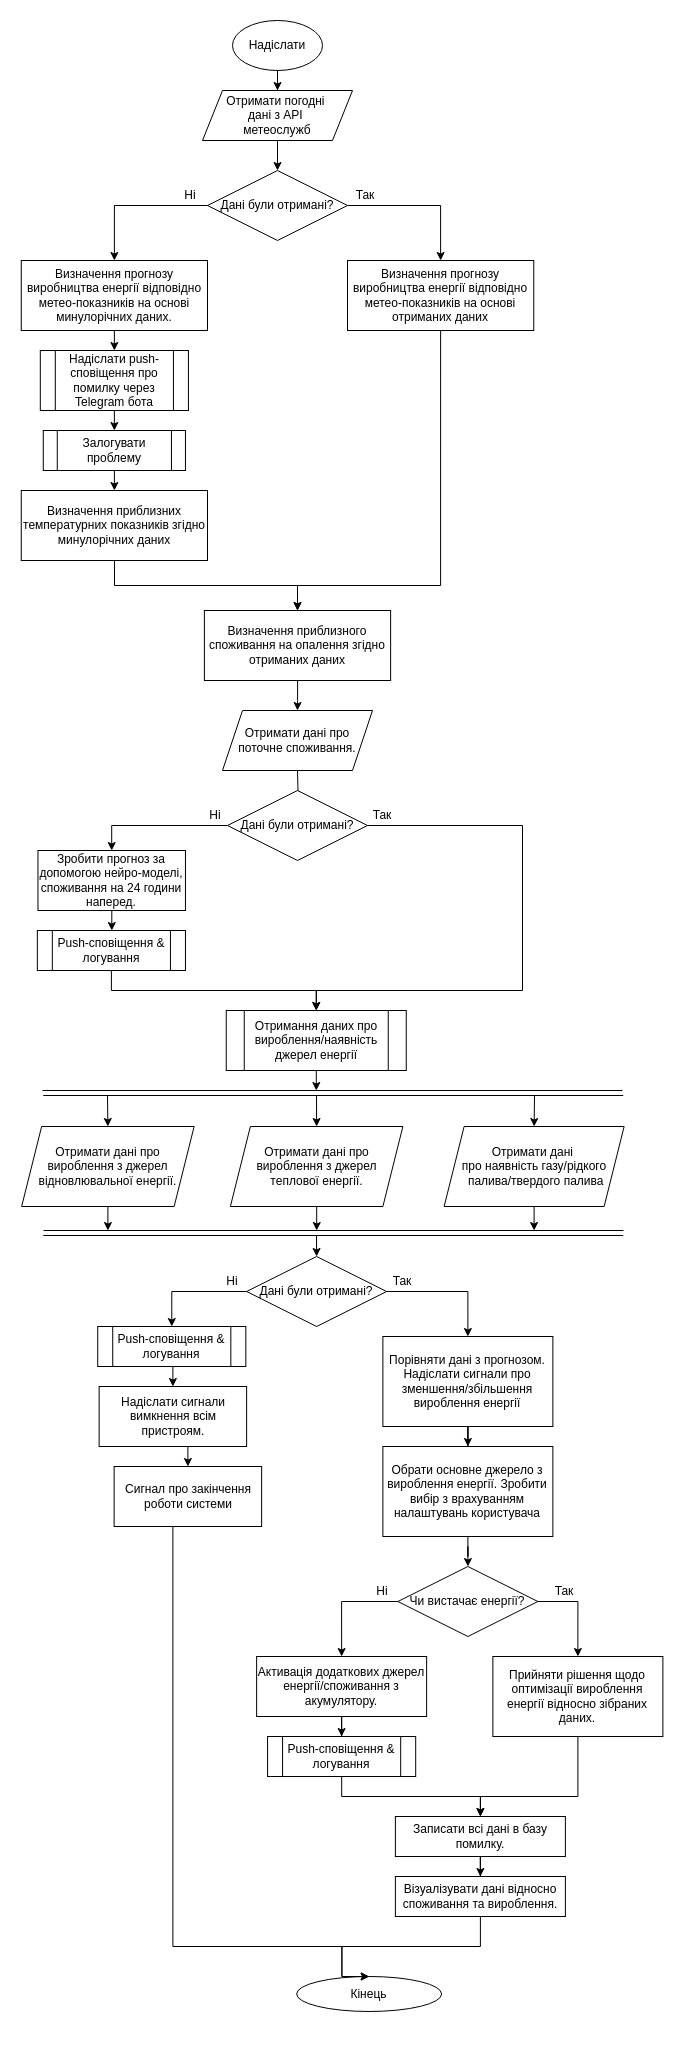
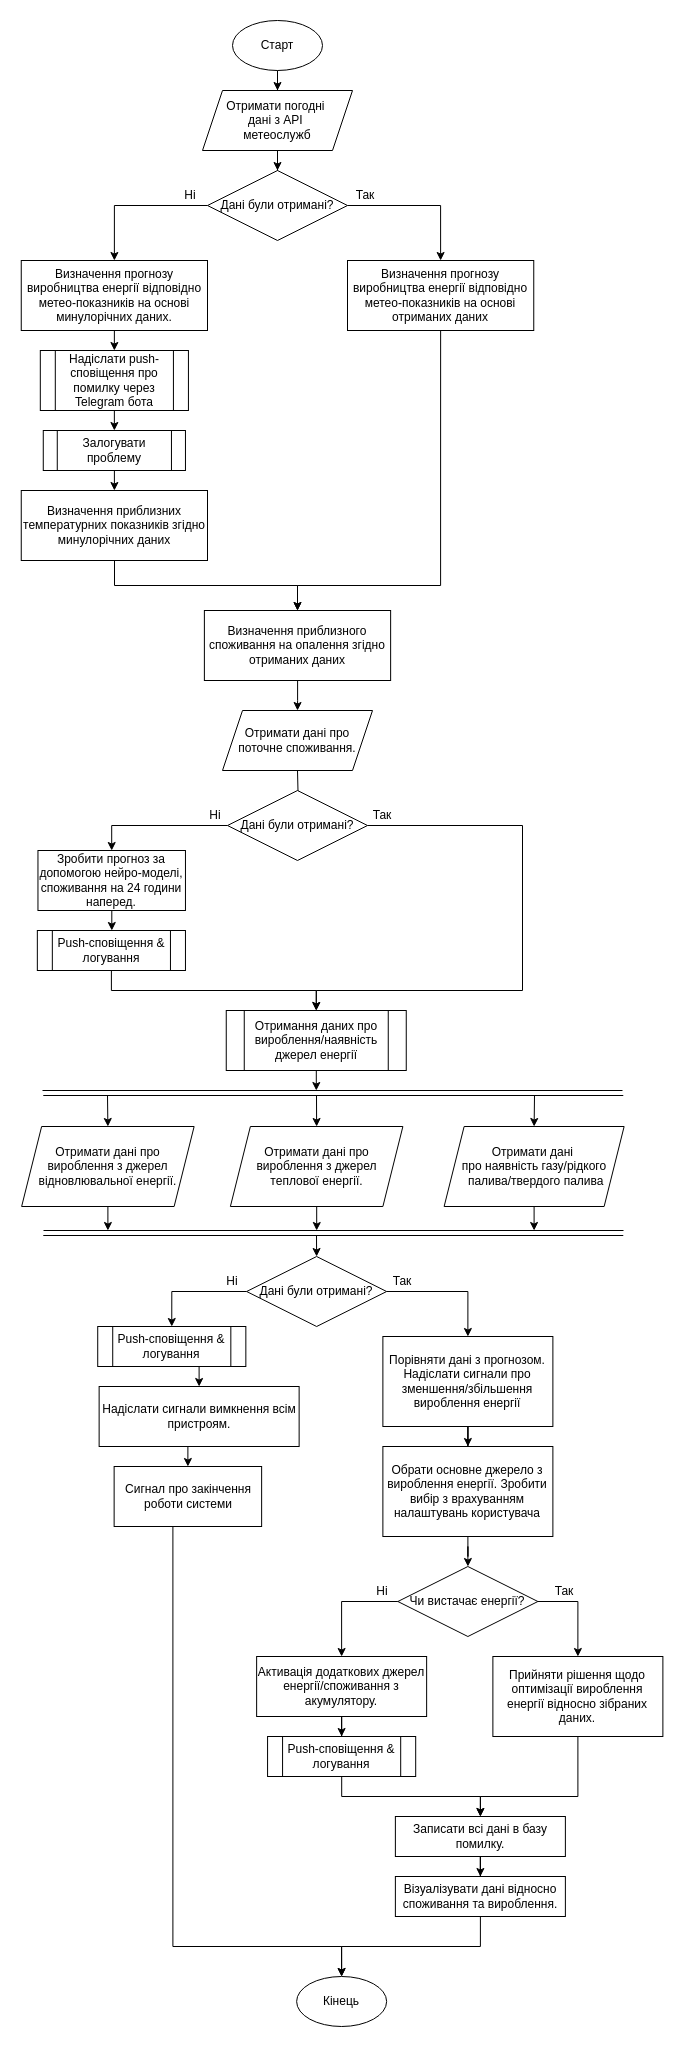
node "Надіслати": label "Надіслати" -> "Старт"
node "Отримати погодні дані з API метеослужб": size 150x50 -> 150x60
node "Надіслати сигнали вимкнення всім пристроям.": size 148x60 -> 200x60
node "Кінець": size 145x35 -> 90x50
